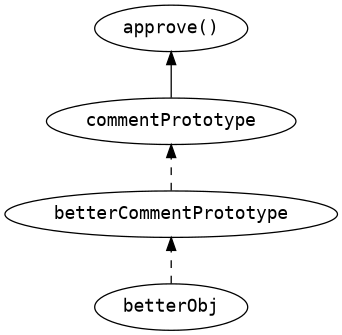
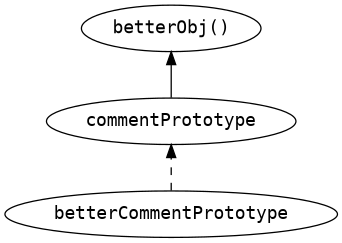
node "approve()": label "approve()" -> "betterObj()"
node "betterObj": removed
